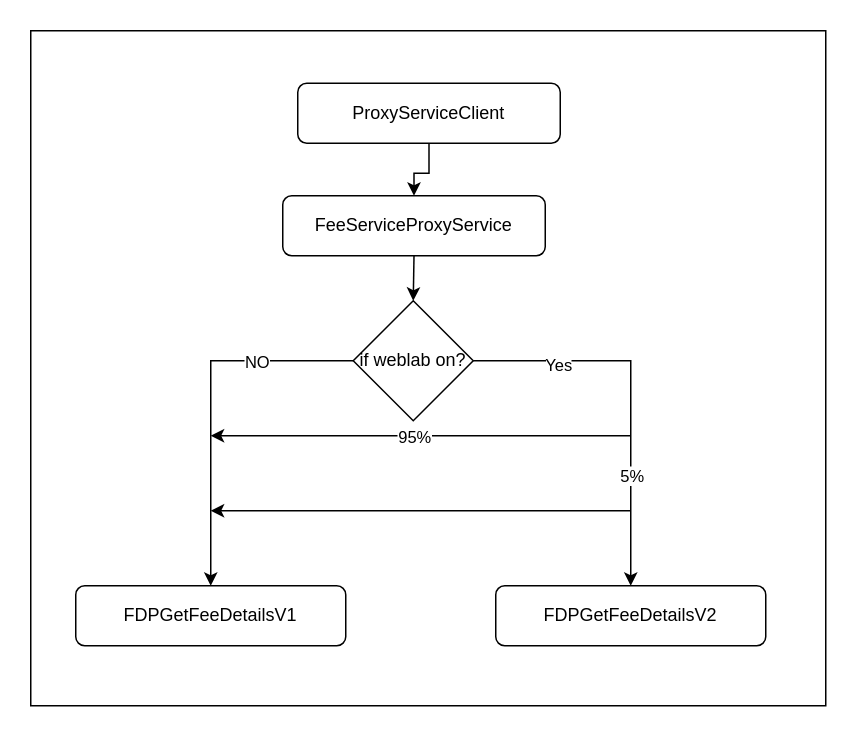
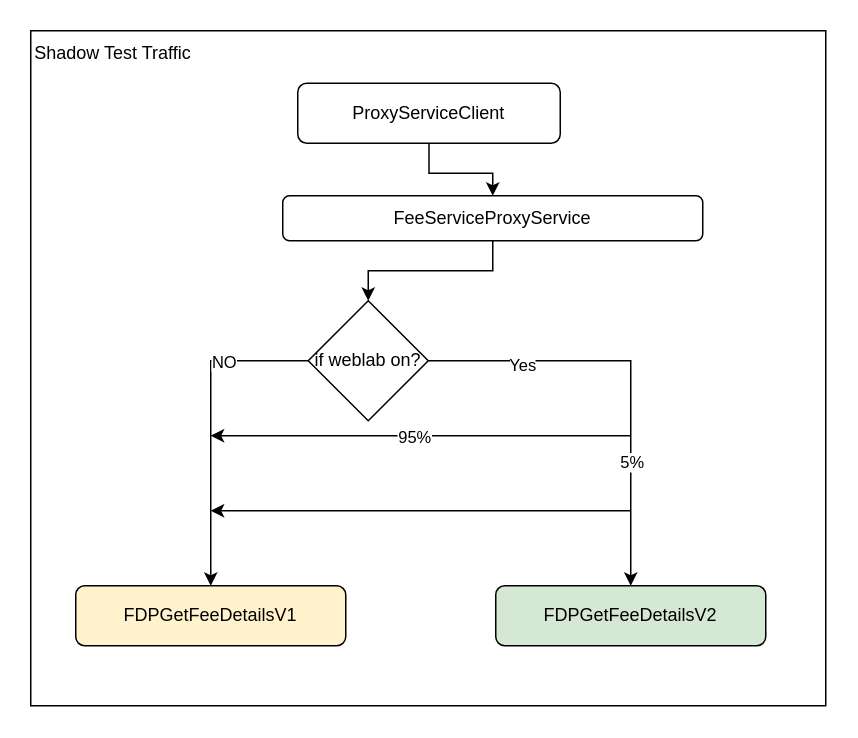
node "Shadow Test Traffic": added
node "FeeServiceProxyService": size 263x60 -> 420x45
node "if weblab on?": moved (413, 361) -> (368, 361)
node "FDPGetFeeDetailsV1": fillcolor #ffffff -> #fff2cc
node "FDPGetFeeDetailsV2": fillcolor #ffffff -> #d5e8d4
